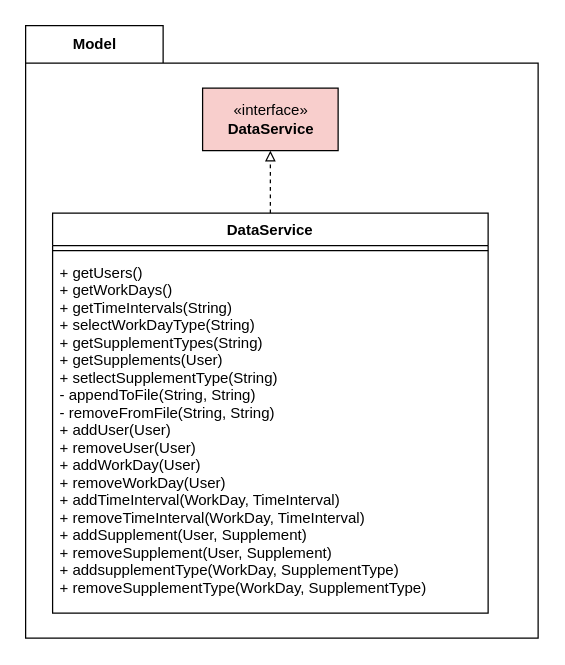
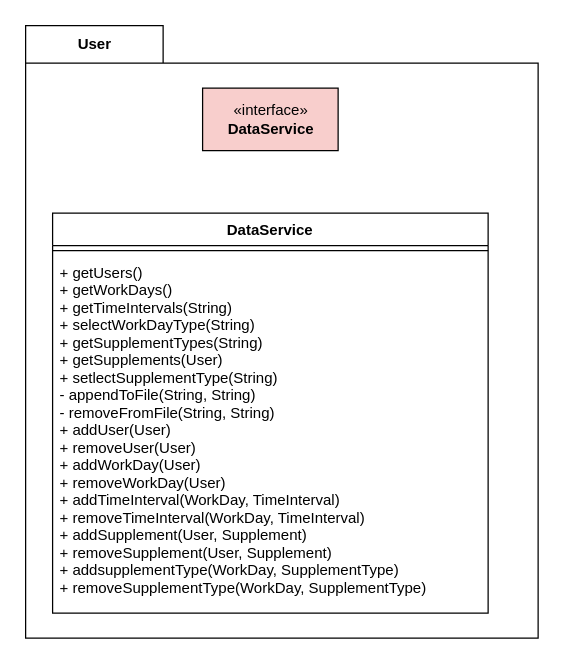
node "Model": label "Model" -> "User"
edge "DataService" -> "«interface» DataService": removed
